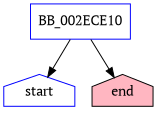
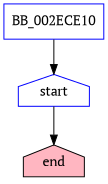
edge "BB_002ECE10" -> "end": now "start" -> "end"
